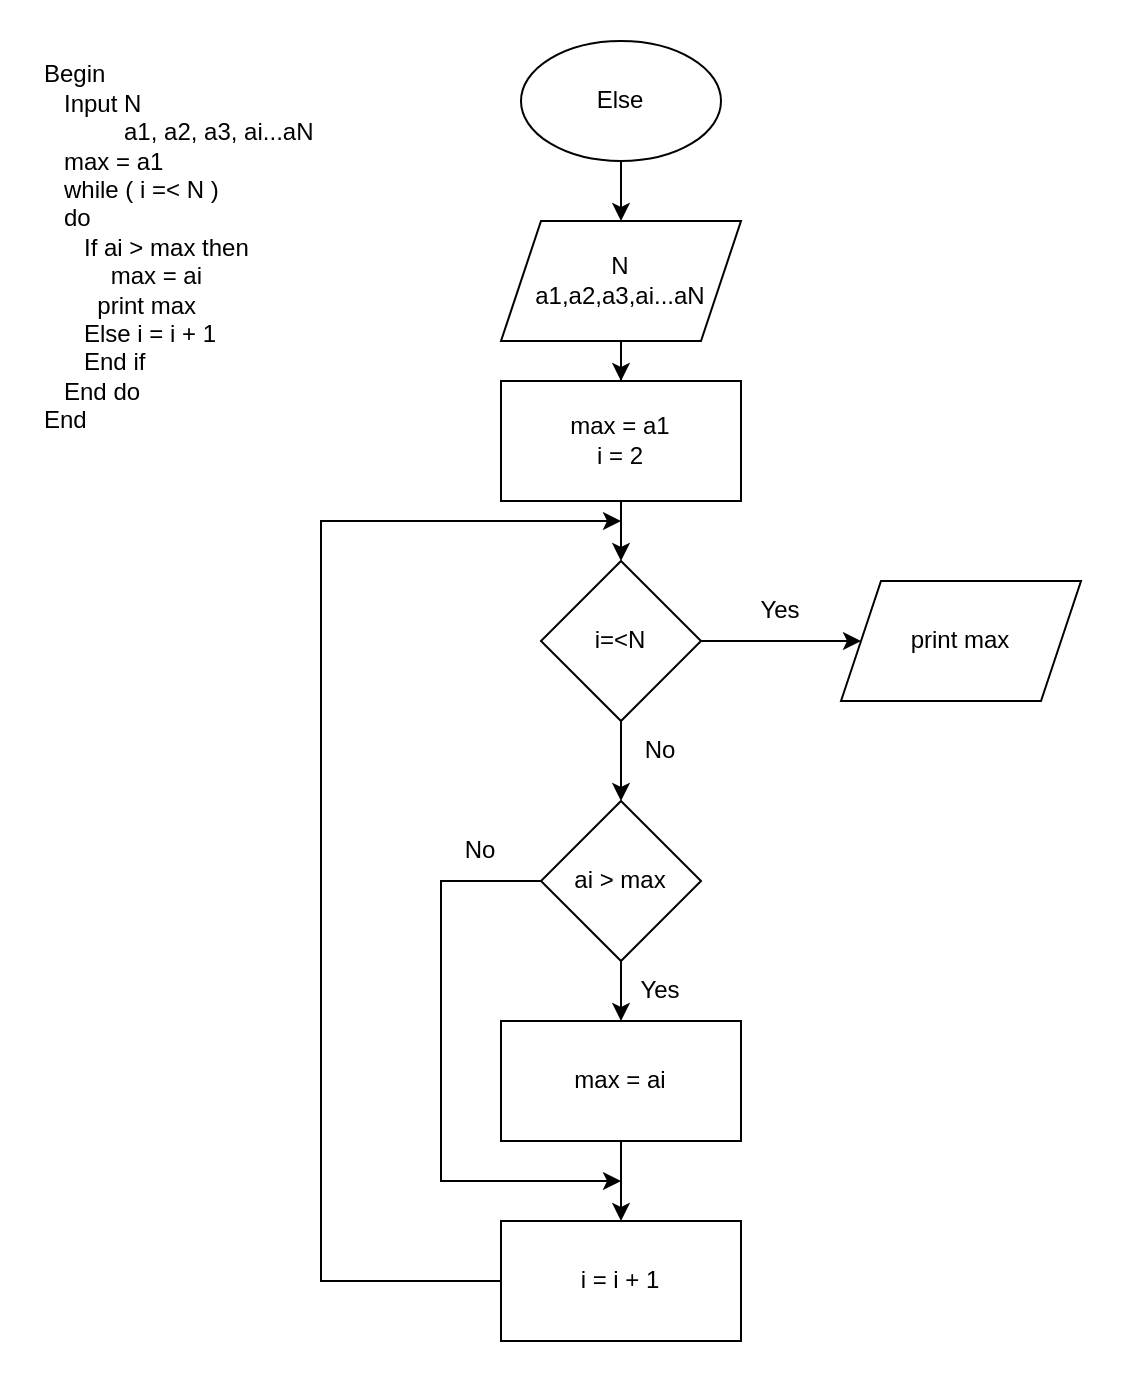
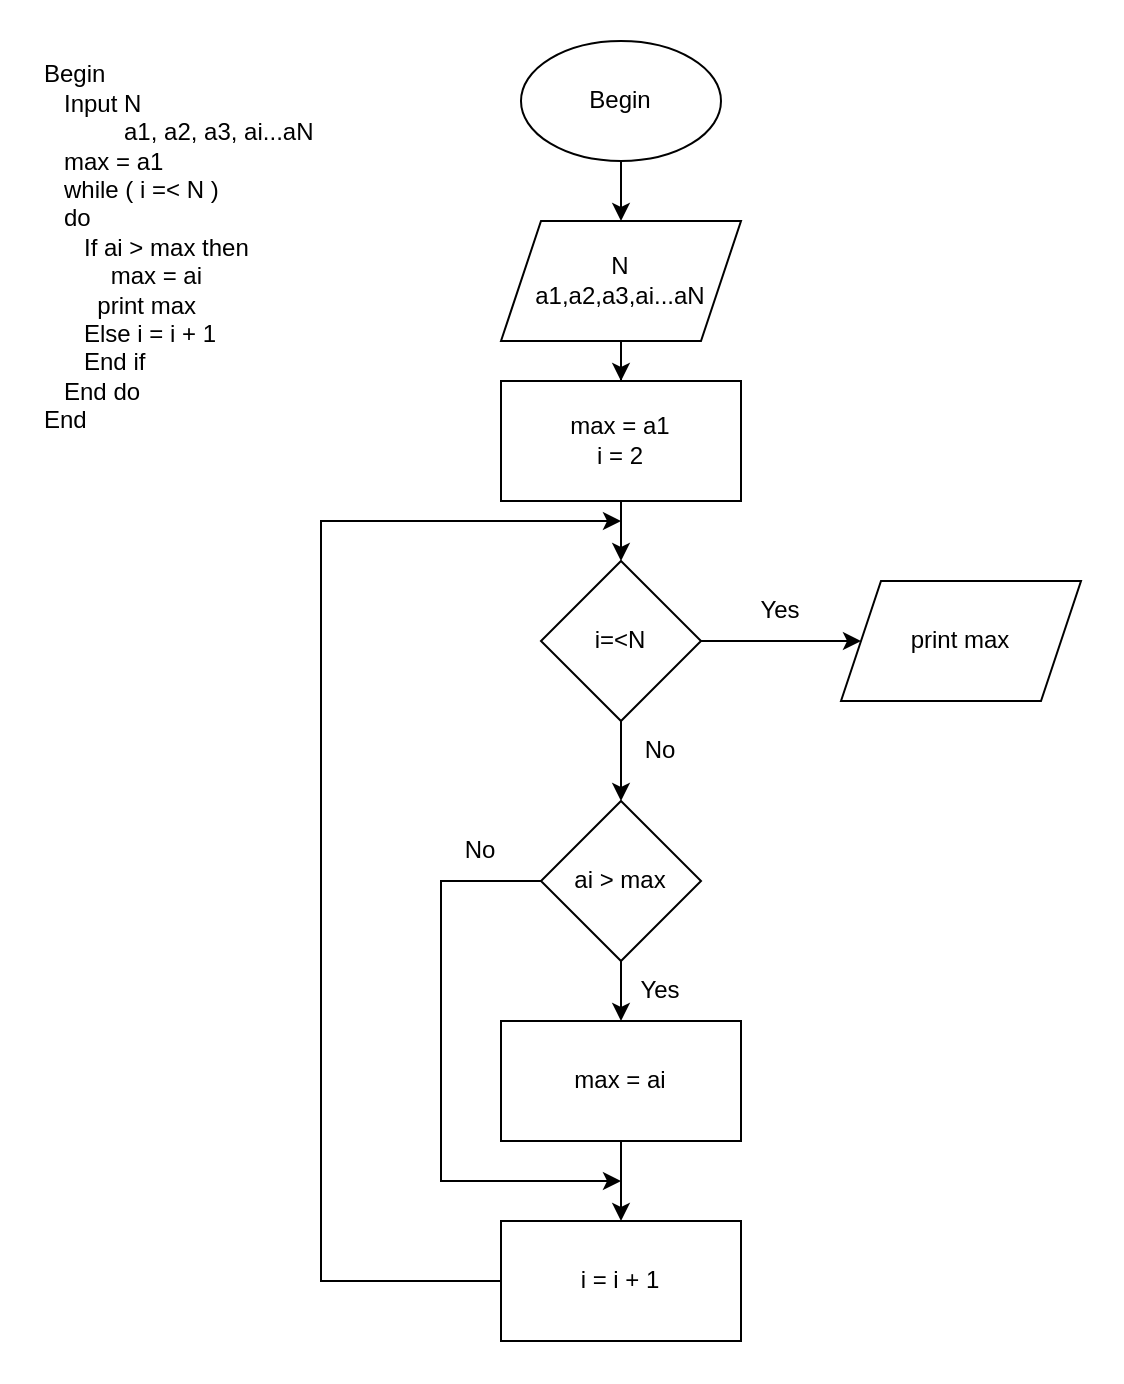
node "Else": label "Else" -> "Begin"
